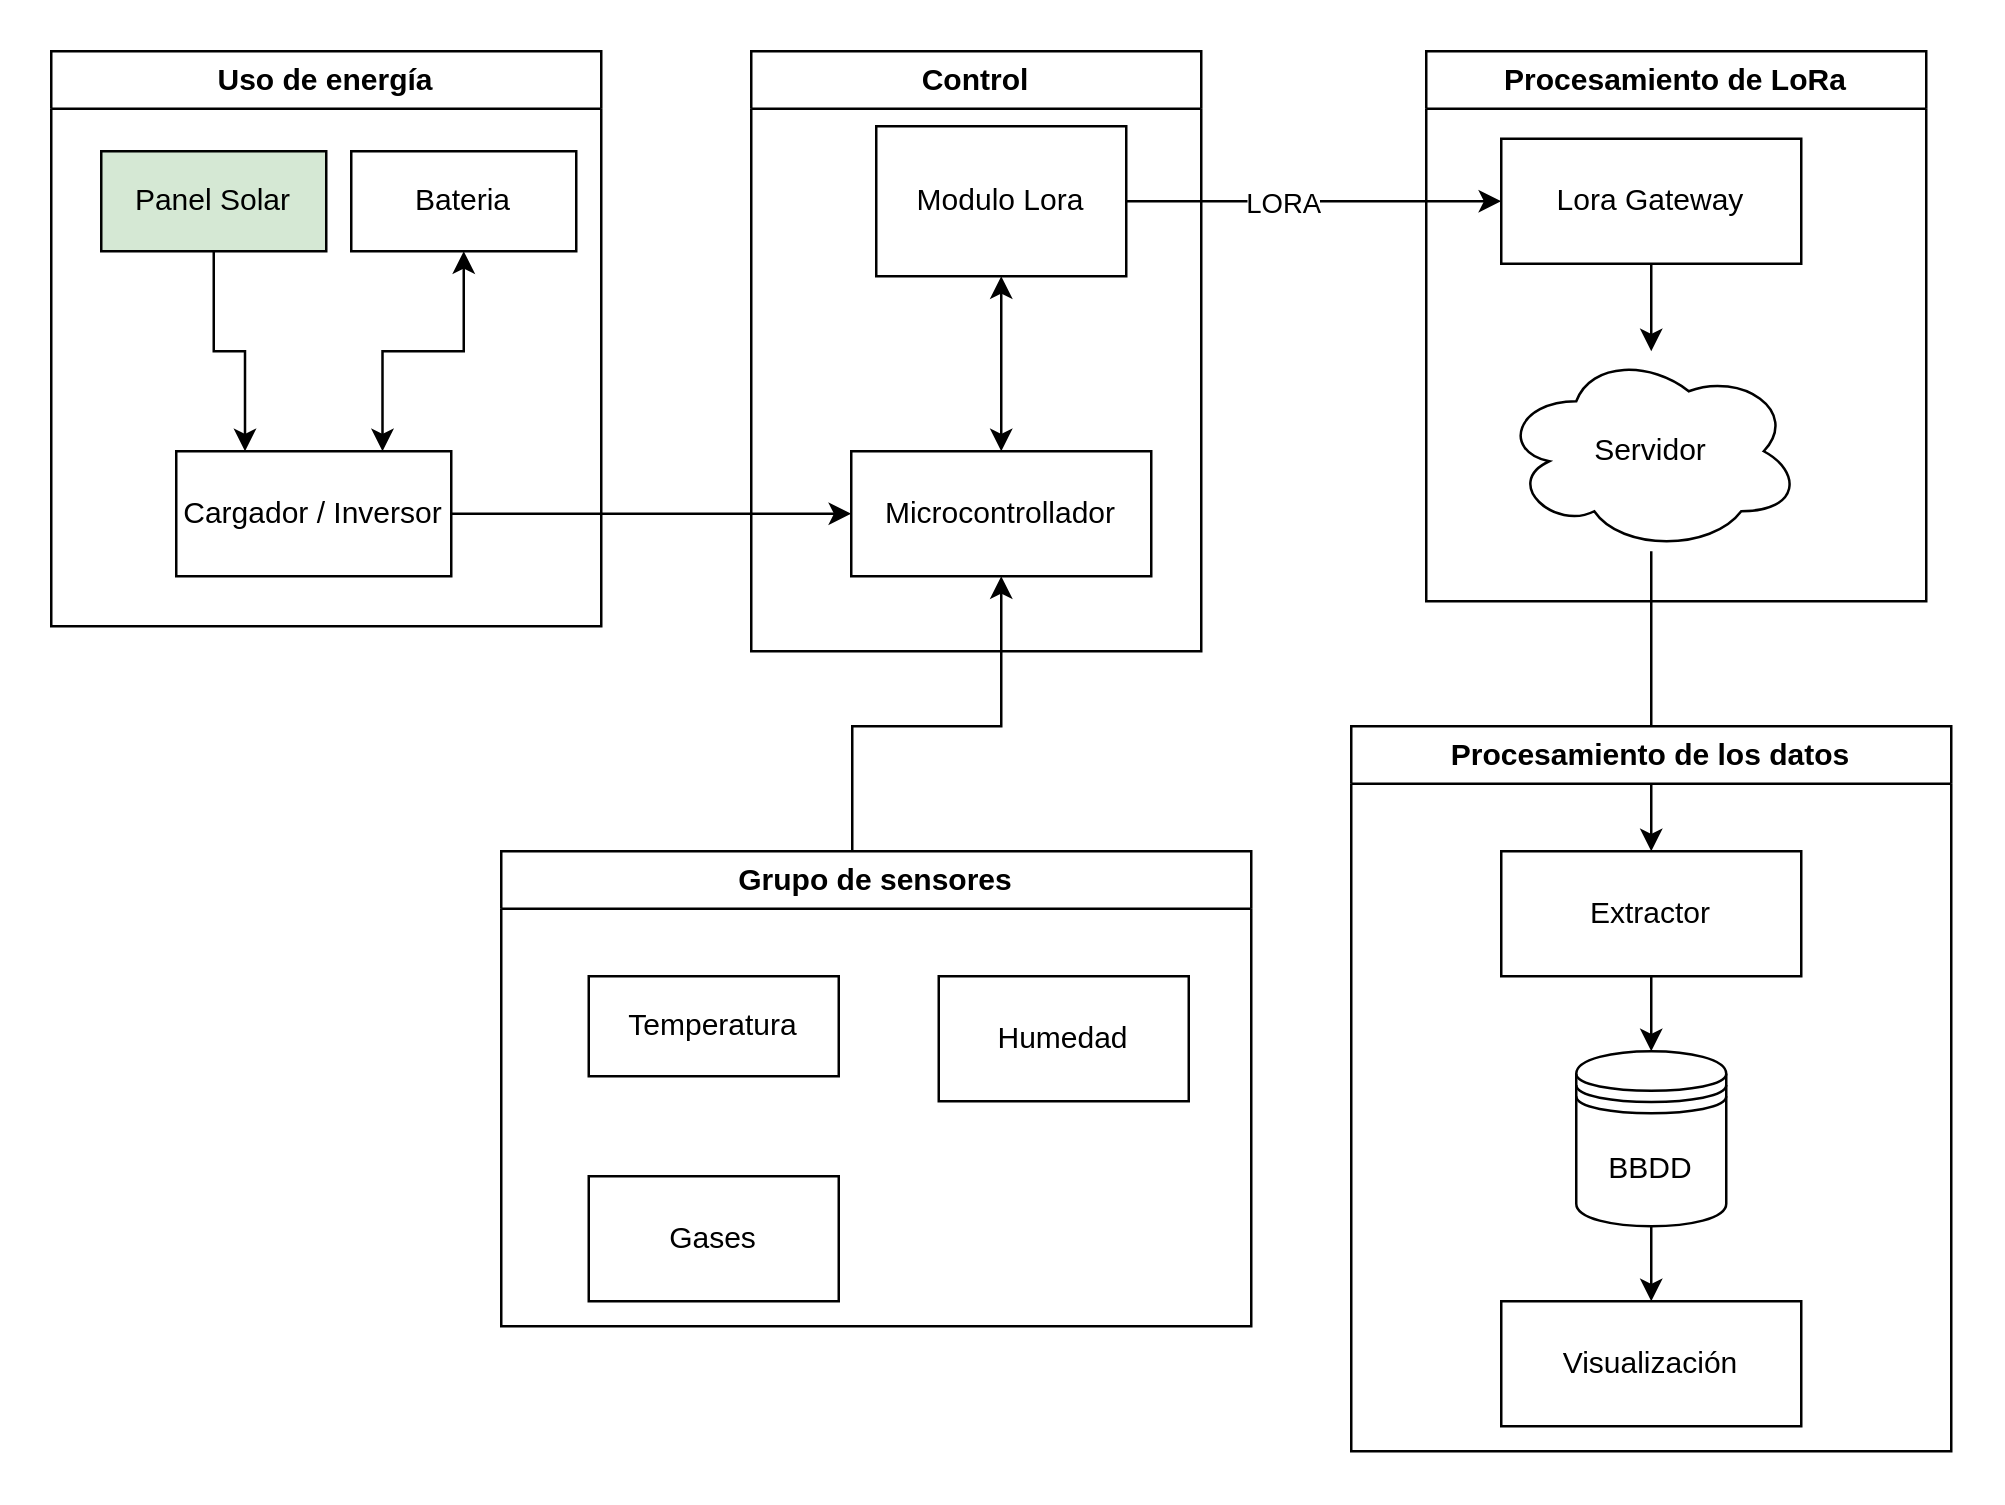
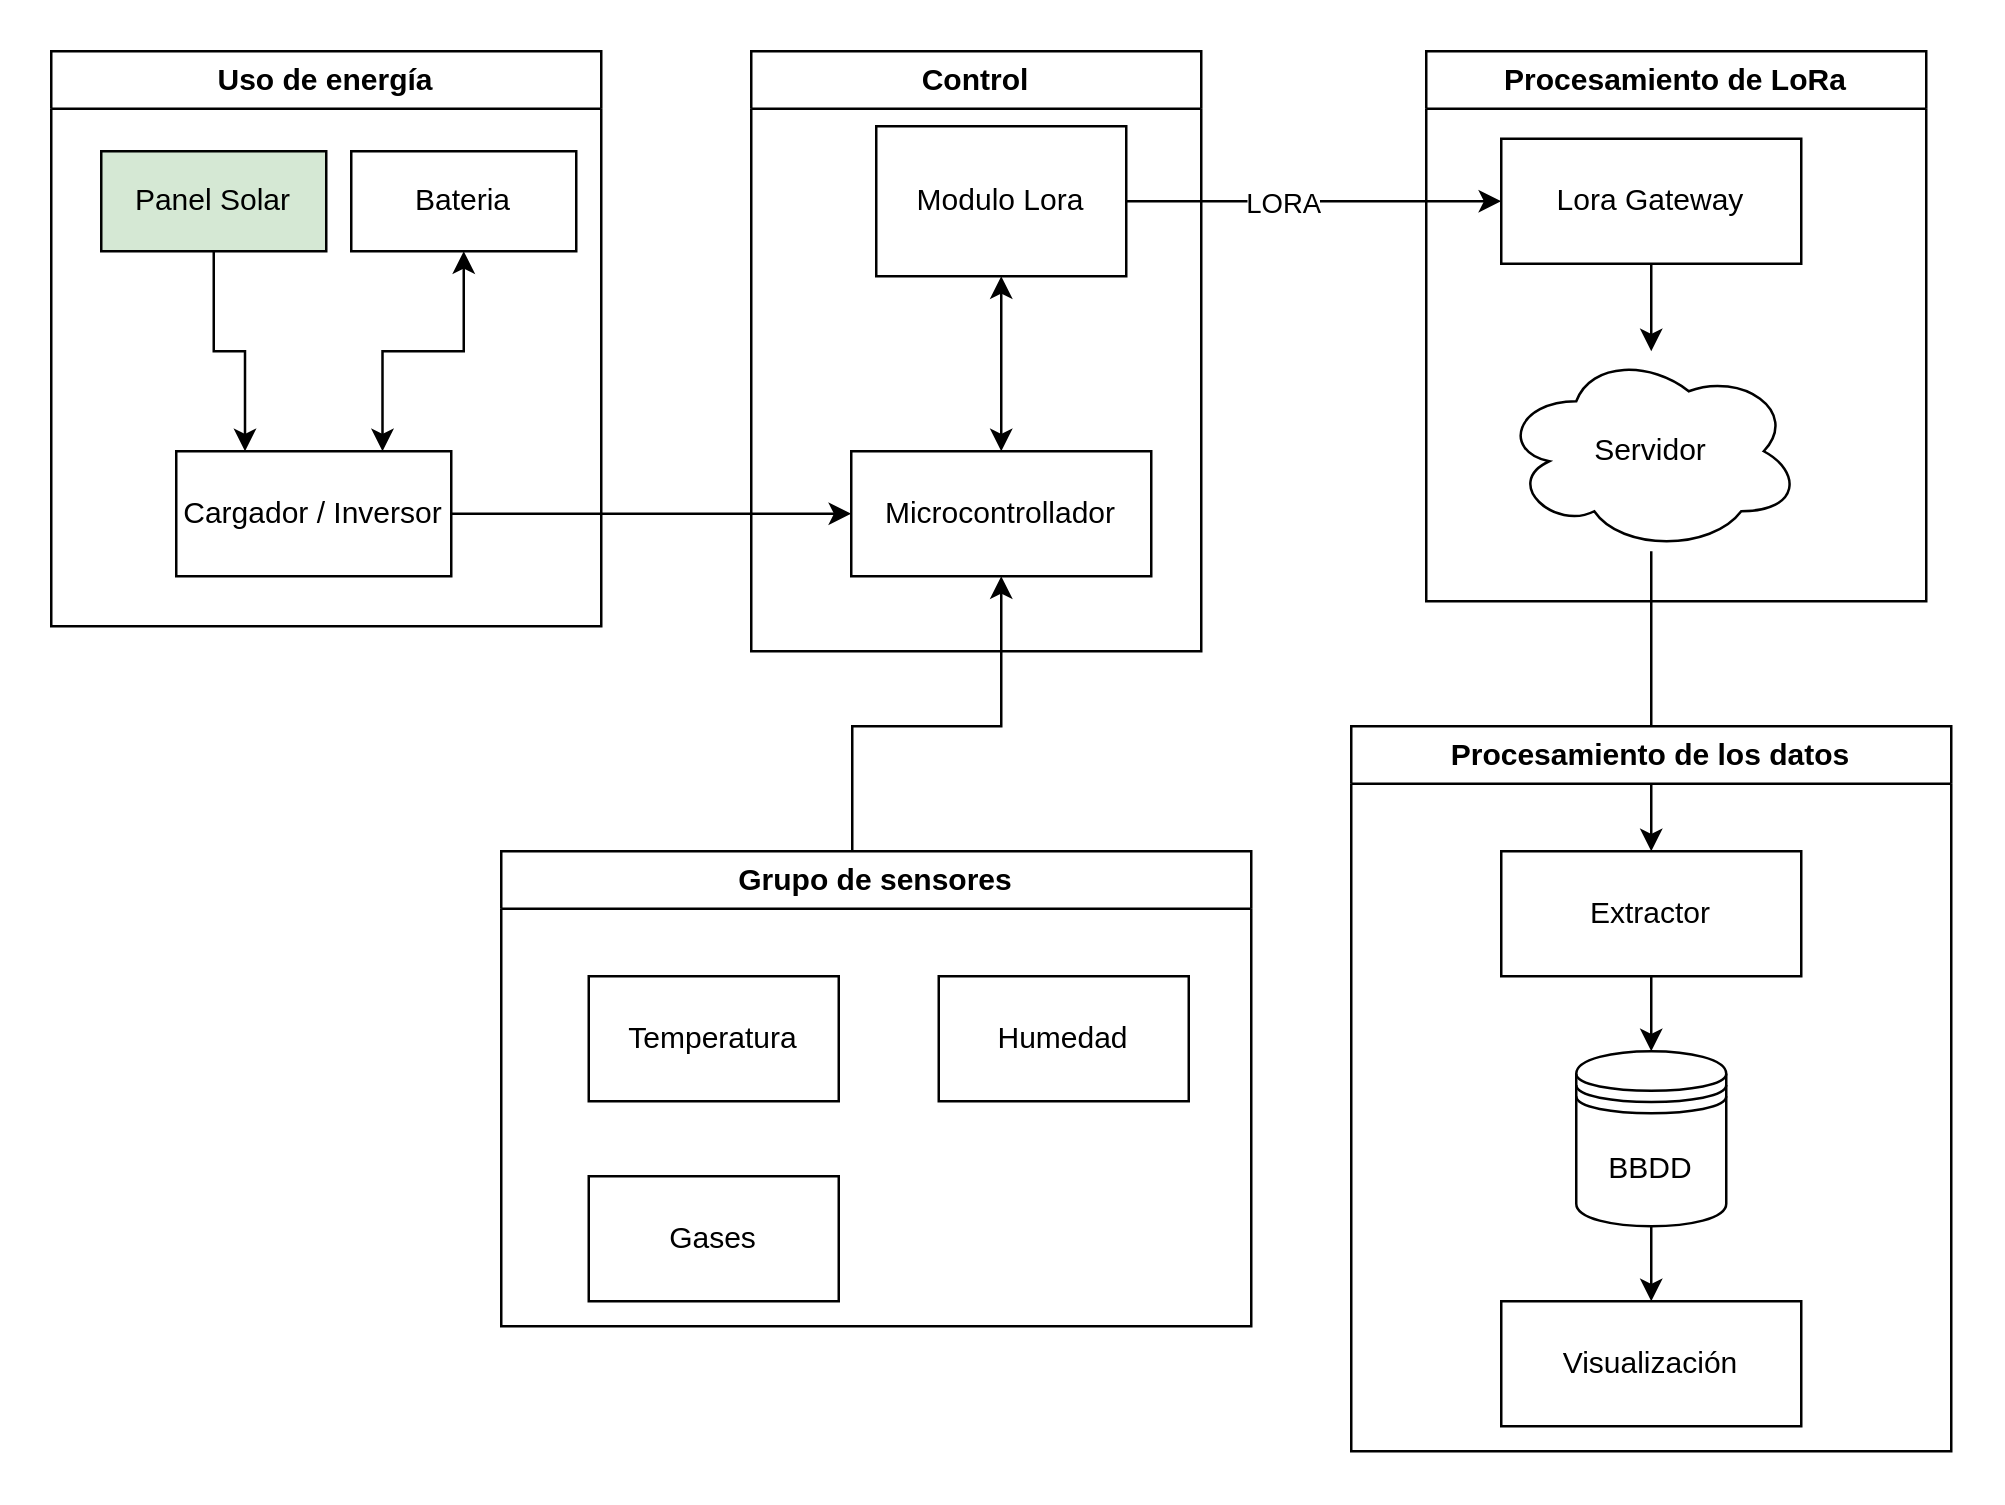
node "Temperatura": size 250x100 -> 250x125
